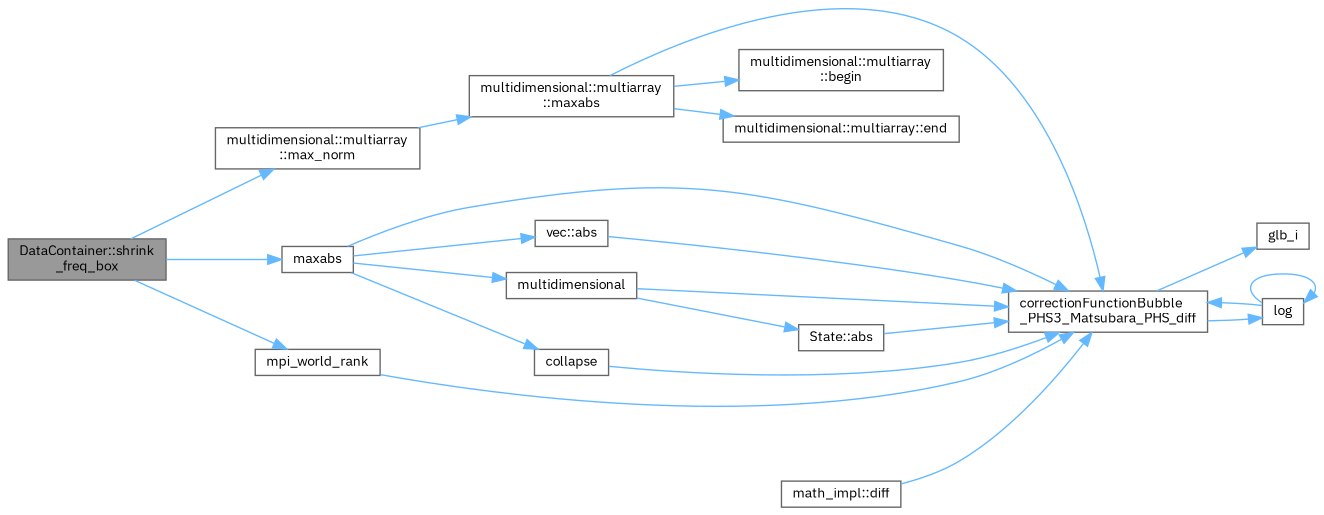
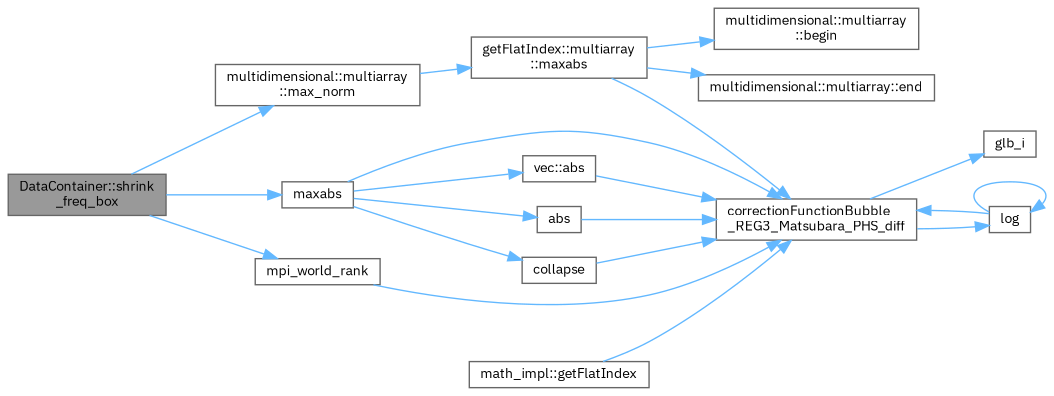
node "multidimensional::multiarray ::maxabs": label "multidimensional::multiarray ::maxabs" -> "getFlatIndex::multiarray ::maxabs"
node "multidimensional": label "multidimensional" -> "abs"
node "correctionFunctionBubble _PHS3_Matsubara_PHS_diff": label "correctionFunctionBubble _PHS3_Matsubara_PHS_diff" -> "correctionFunctionBubble _REG3_Matsubara_PHS_diff"
node "State::abs": removed
node "math_impl::diff": label "math_impl::diff" -> "math_impl::getFlatIndex"
